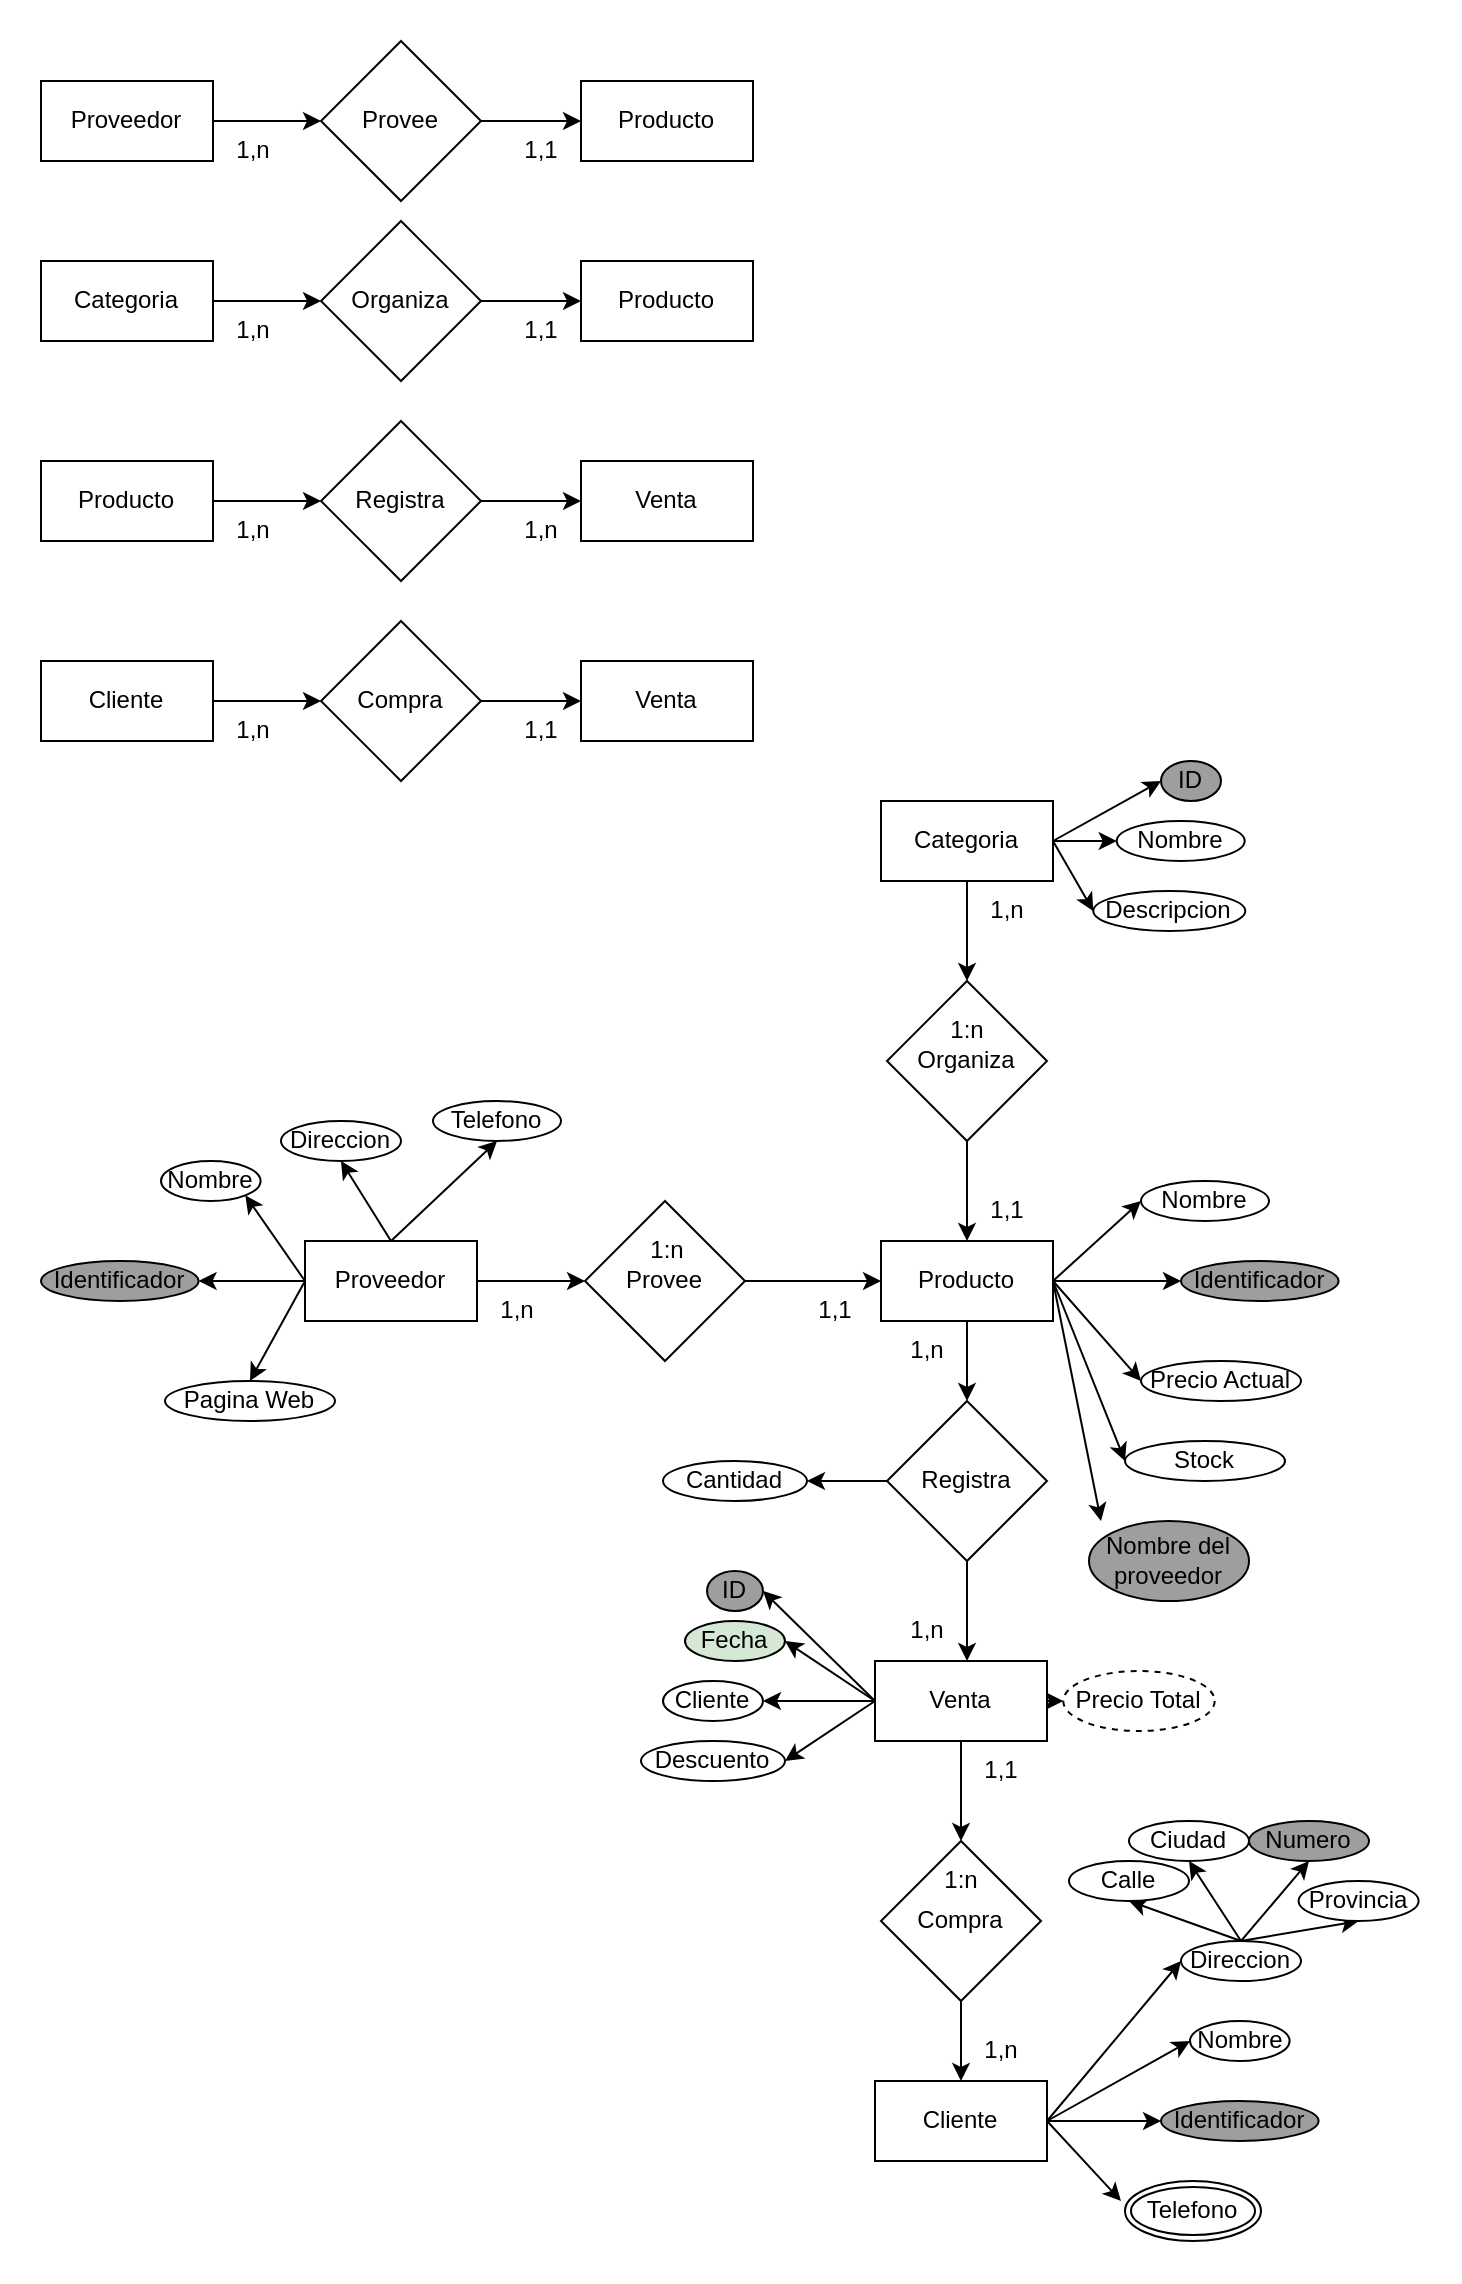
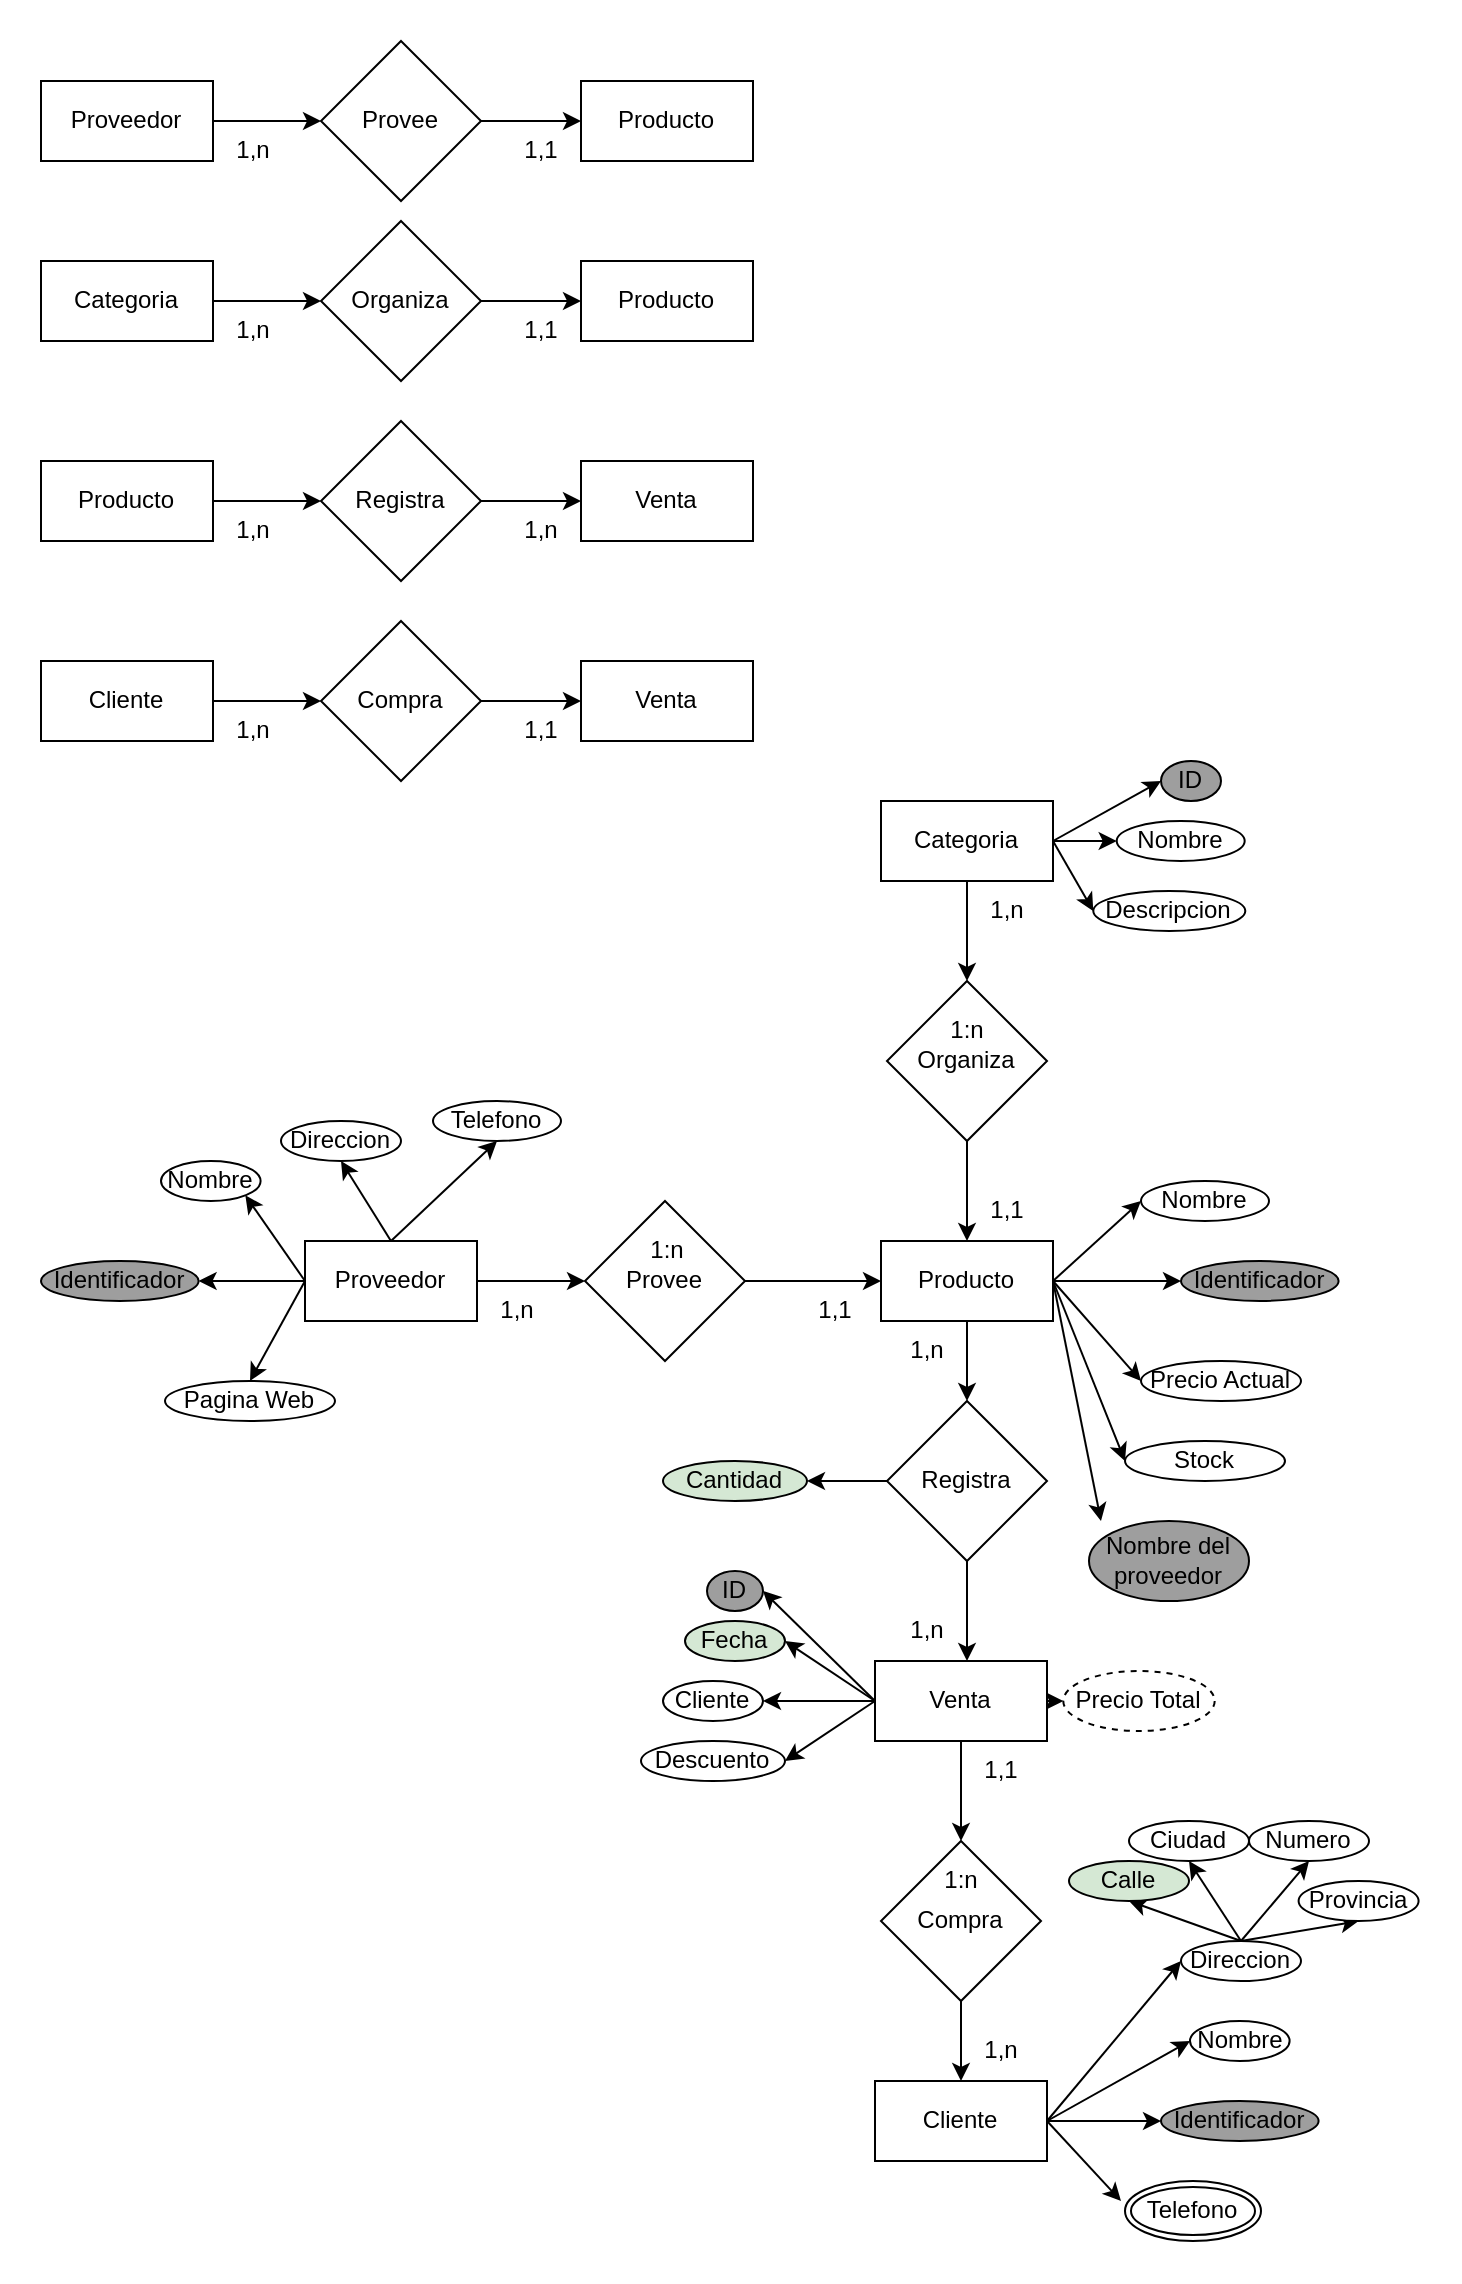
node "Cantidad": fillcolor #ffffff -> #d5e8d4
node "Numero": fillcolor #9e9e9e -> #ffffff
node "Calle": fillcolor #ffffff -> #d5e8d4
